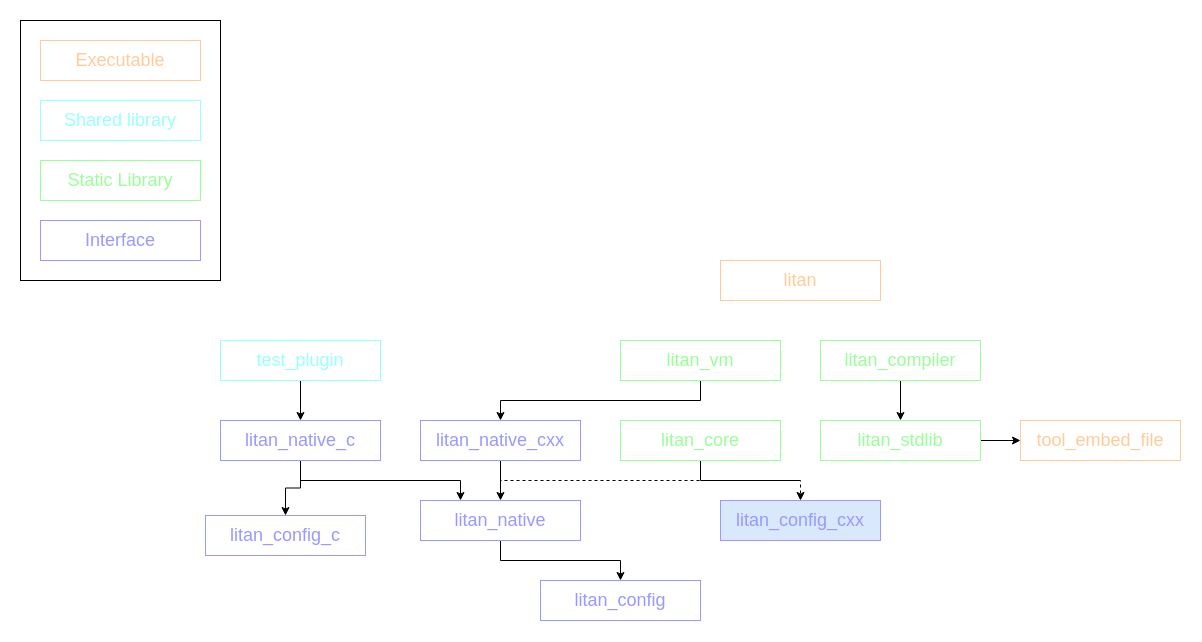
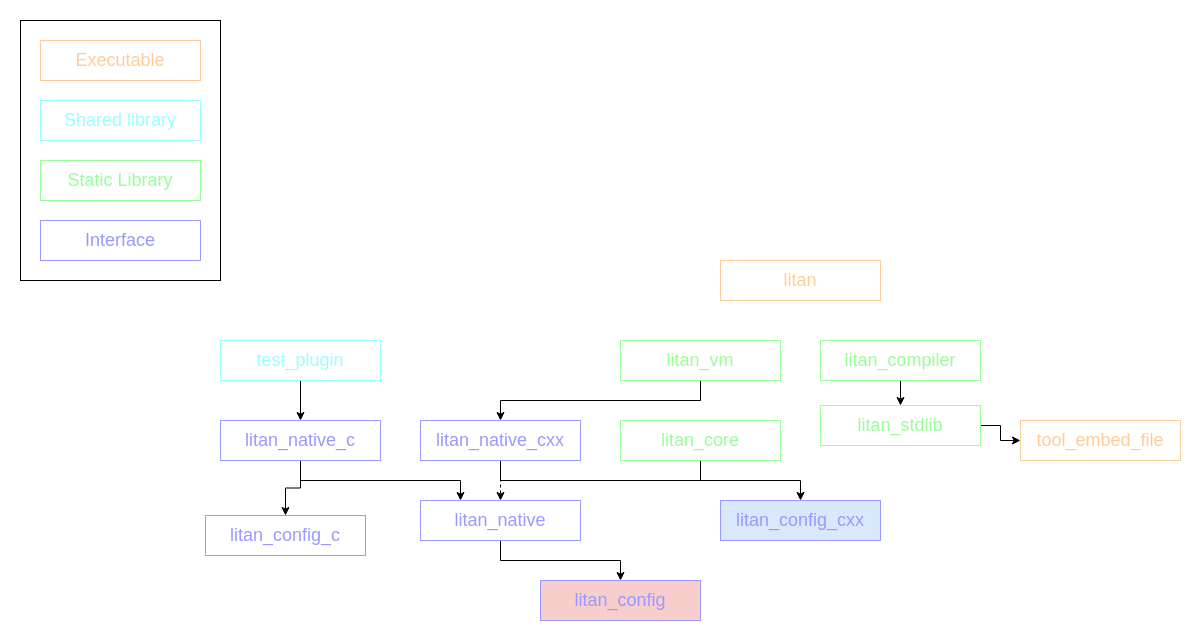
node "litan_stdlib": moved (901, 441) -> (901, 426)
edge "litan_native_cxx" -> "litan_config_cxx": style dashed -> solid
edge "litan_native_cxx" -> "litan_native": style solid -> dashed
node "litan_config": fillcolor #ffffff -> #f8cecc
